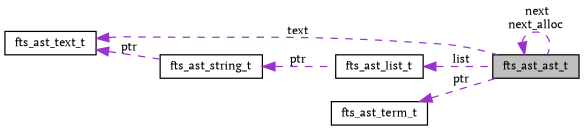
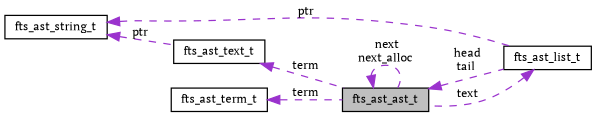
edge "fts_ast_ast_t" -> "fts_ast_text_t": label " text" -> " term"
edge "fts_ast_string_t" -> "fts_ast_text_t": reversed
edge "fts_ast_ast_t" -> "fts_ast_list_t": label " list" -> " text"
edge "fts_ast_list_t" -> "fts_ast_ast_t": added, label "head tail"
edge "fts_ast_ast_t" -> "fts_ast_term_t": label " ptr" -> " term"
